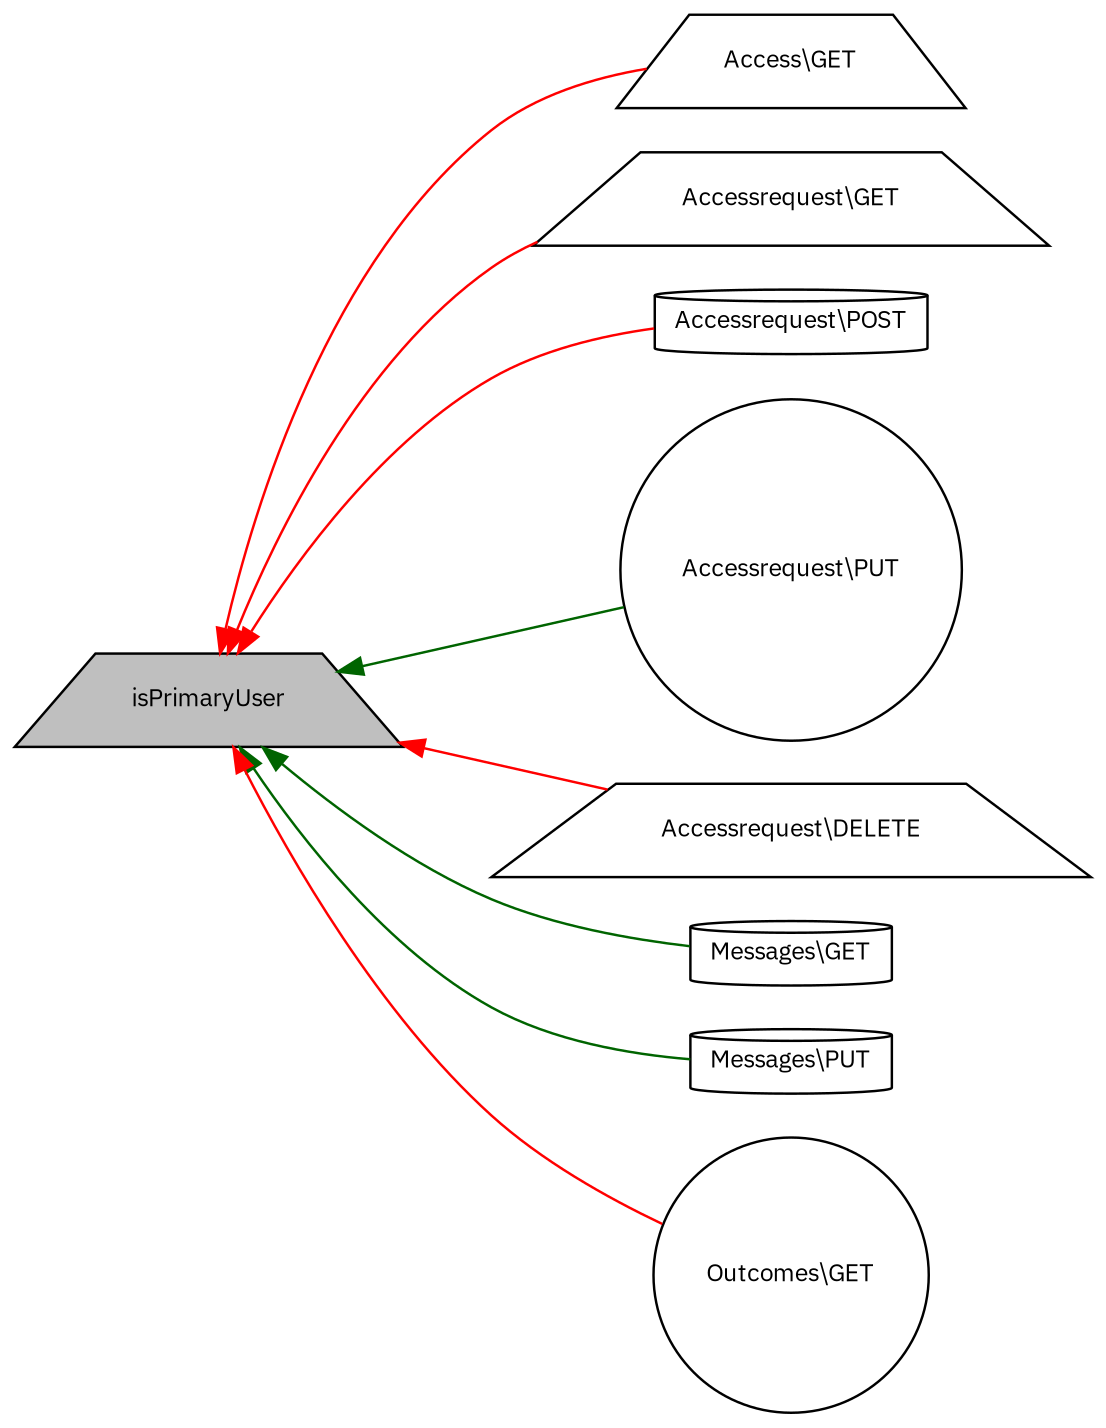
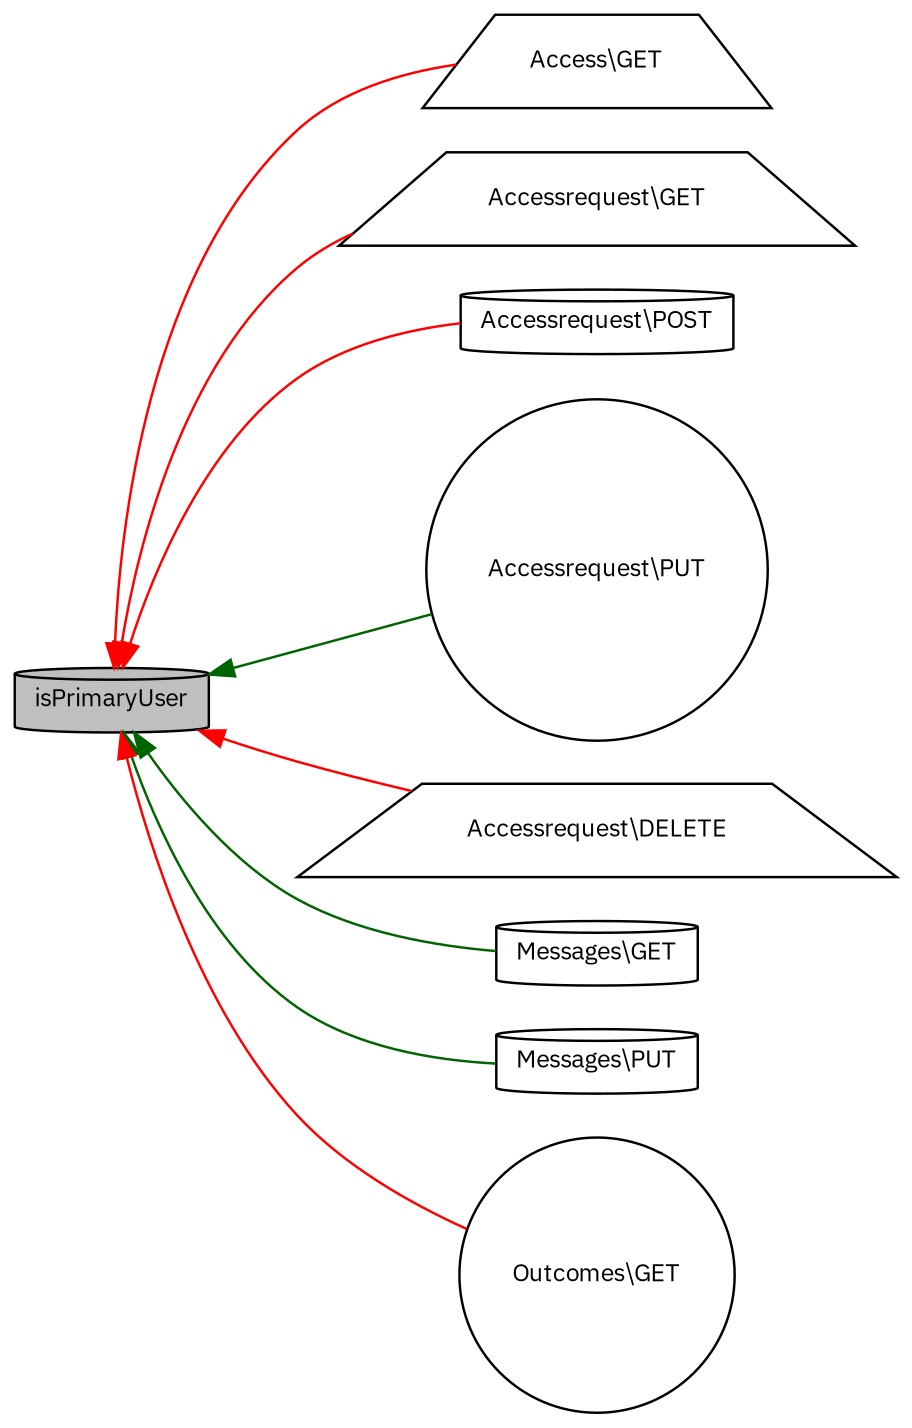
node "isPrimaryUser": shape trapezium -> cylinder
